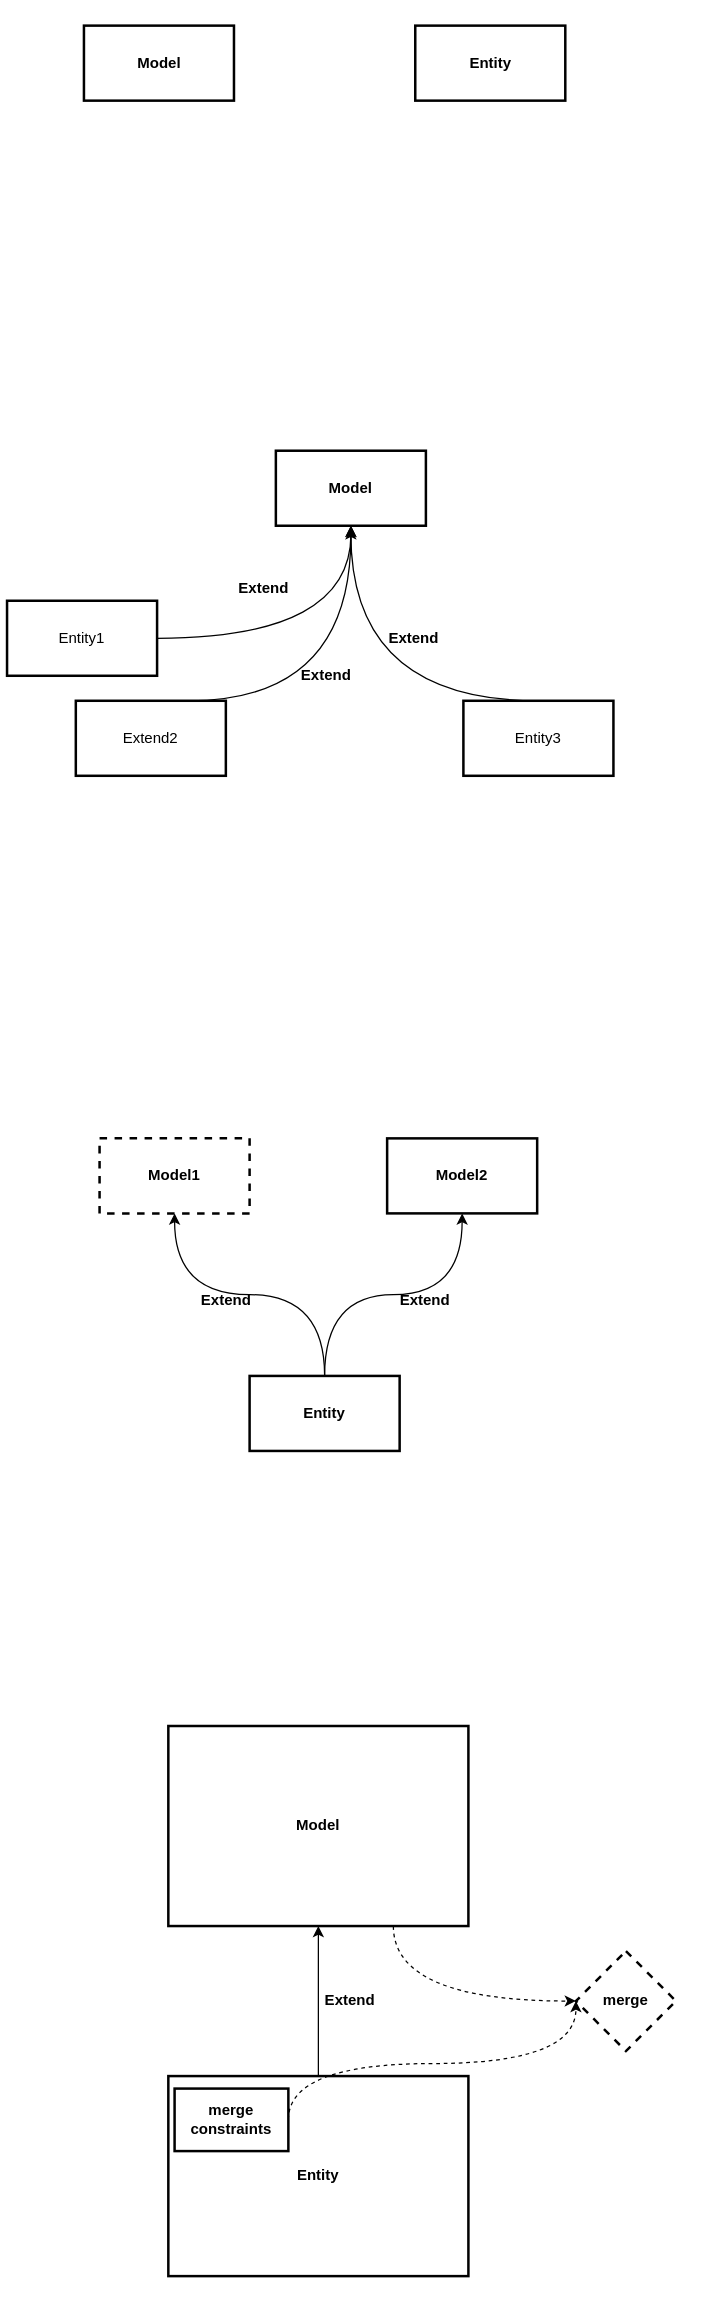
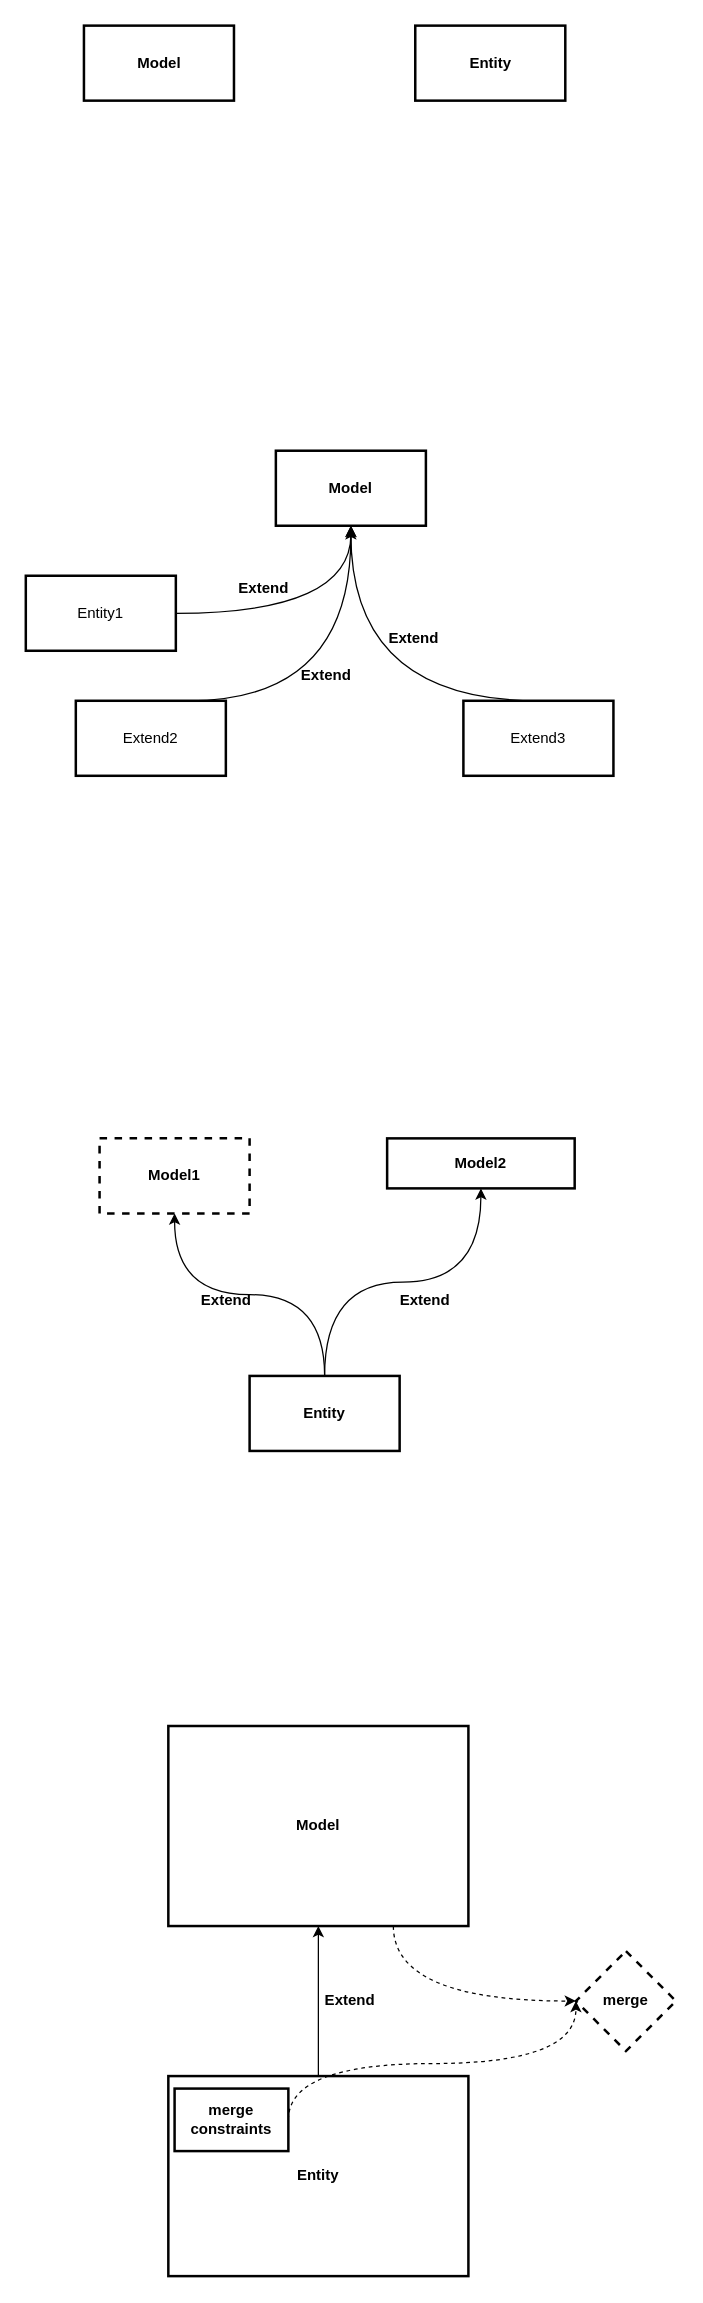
node "Entity1": moved (82, 638) -> (101, 613)
node "Entity3": label "Entity3" -> "Extend3"
node "Model2": size 150x75 -> 188x50
